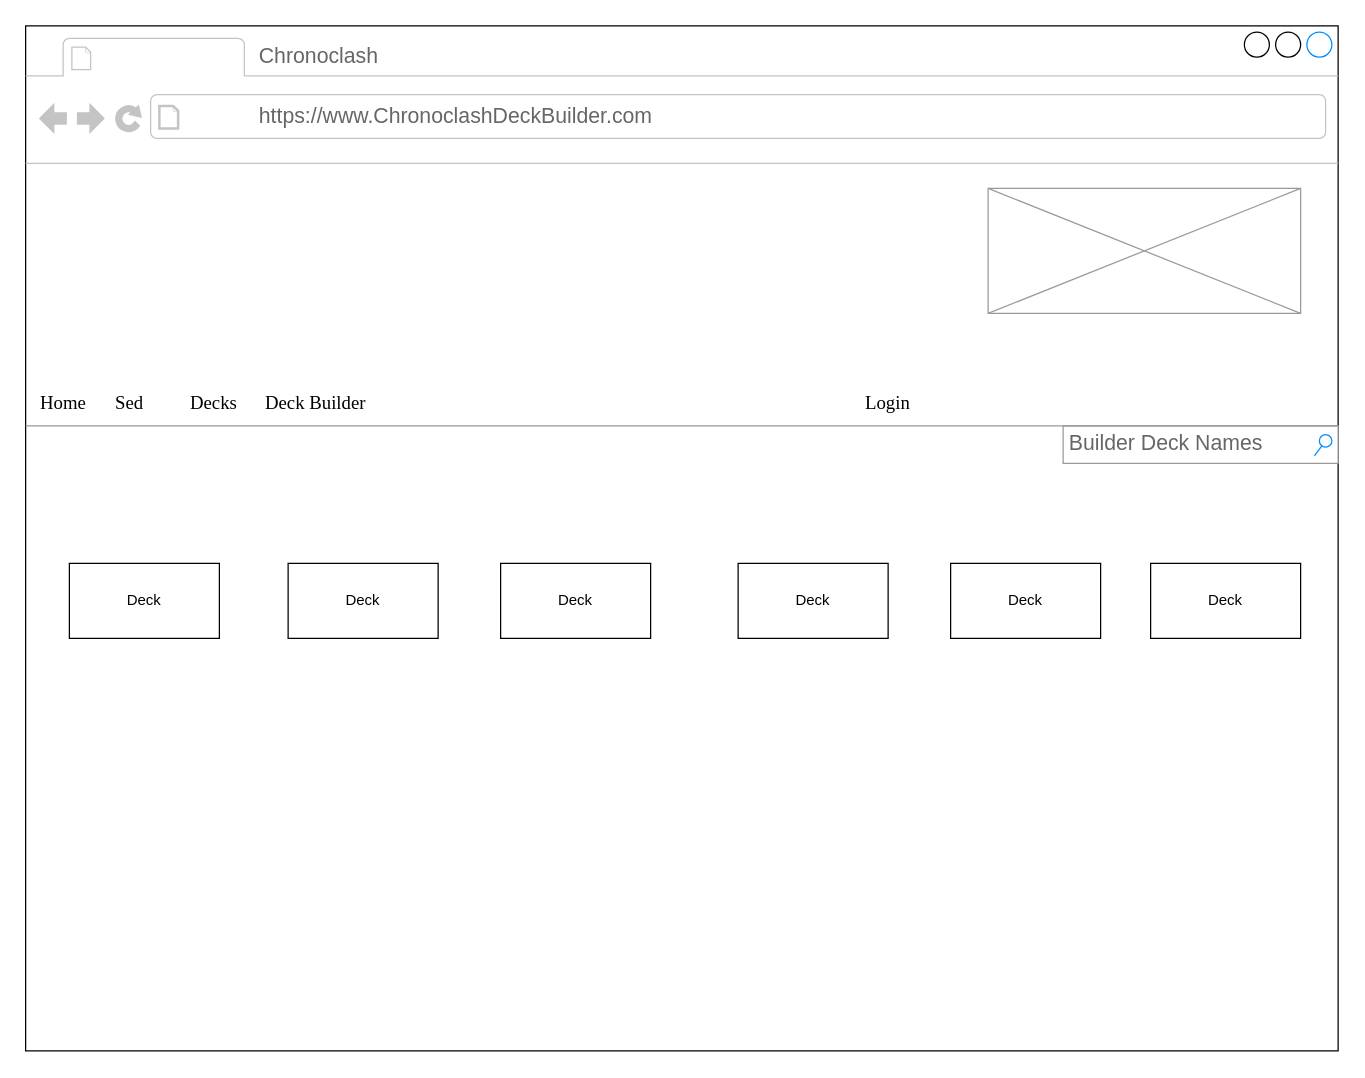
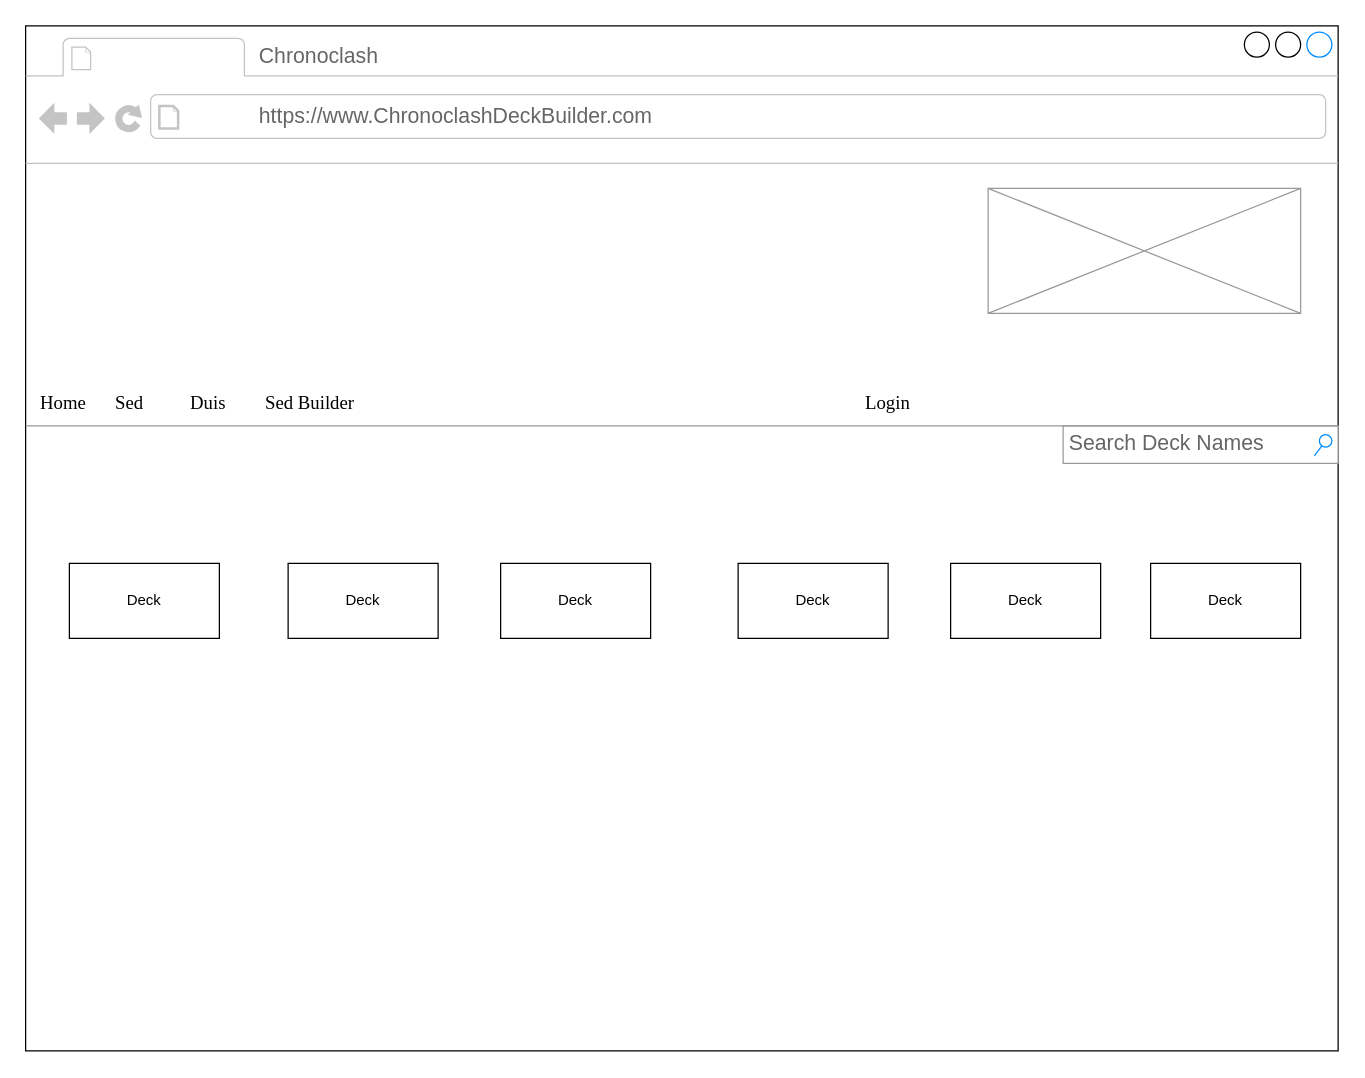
node "Decks": label "Decks" -> "Duis"
node "Deck Builder": label "Deck Builder" -> "Sed Builder"
node "Builder Deck Names": label "Builder Deck Names" -> "Search Deck Names"
